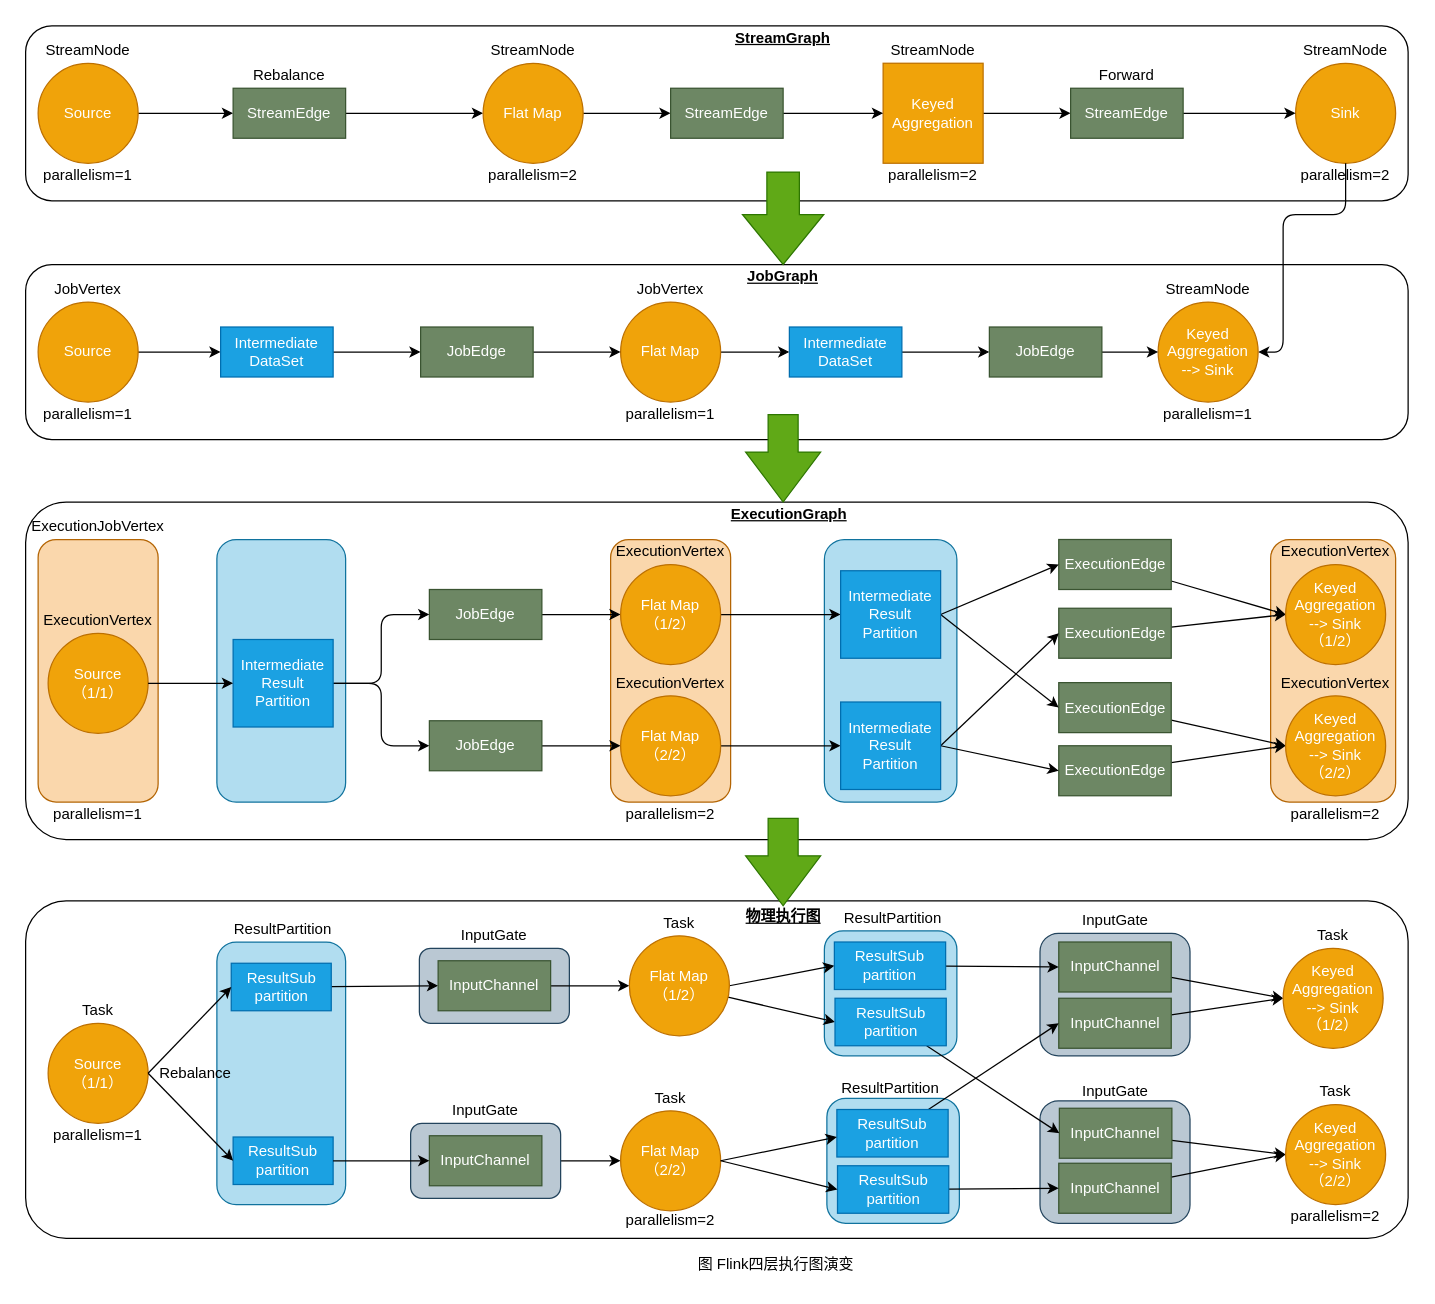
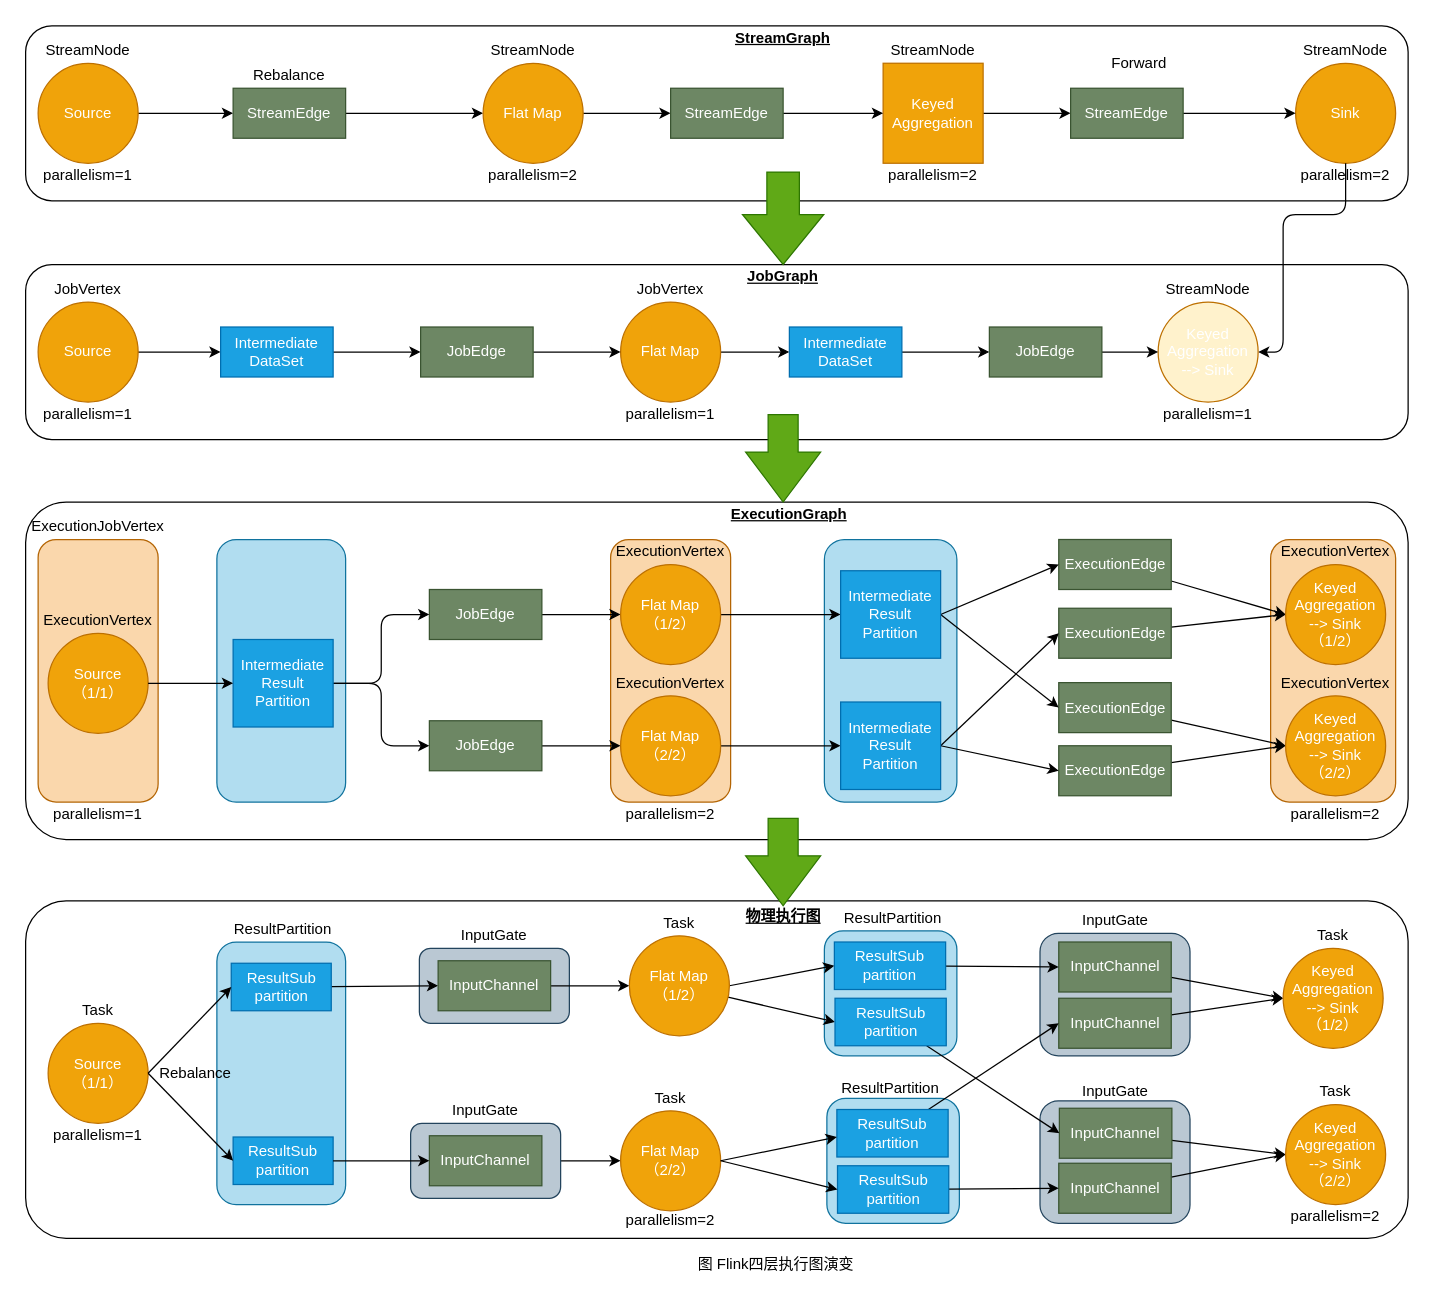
node "Forward": moved (1127, 76) -> (1139, 63)
node "Keyed Aggregation --> Sink": fillcolor #f0a30a -> #fff2cc
